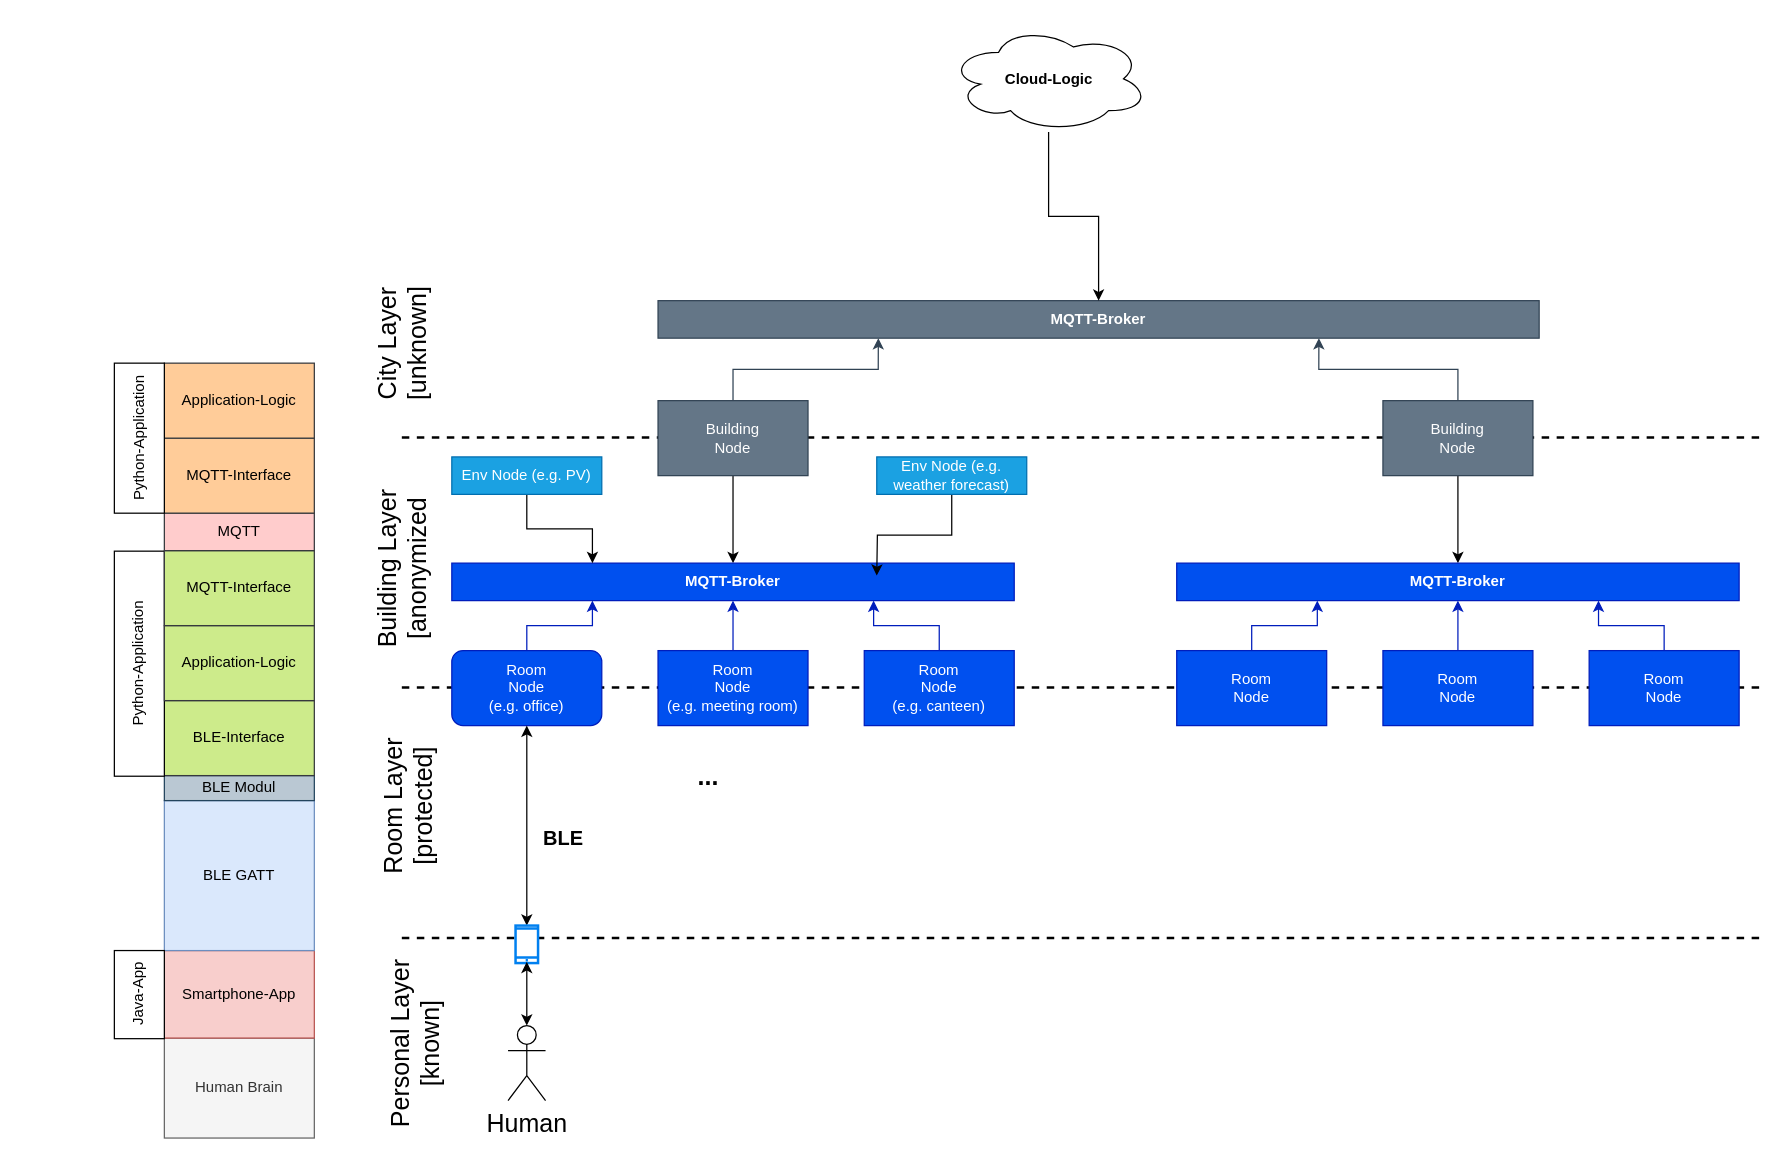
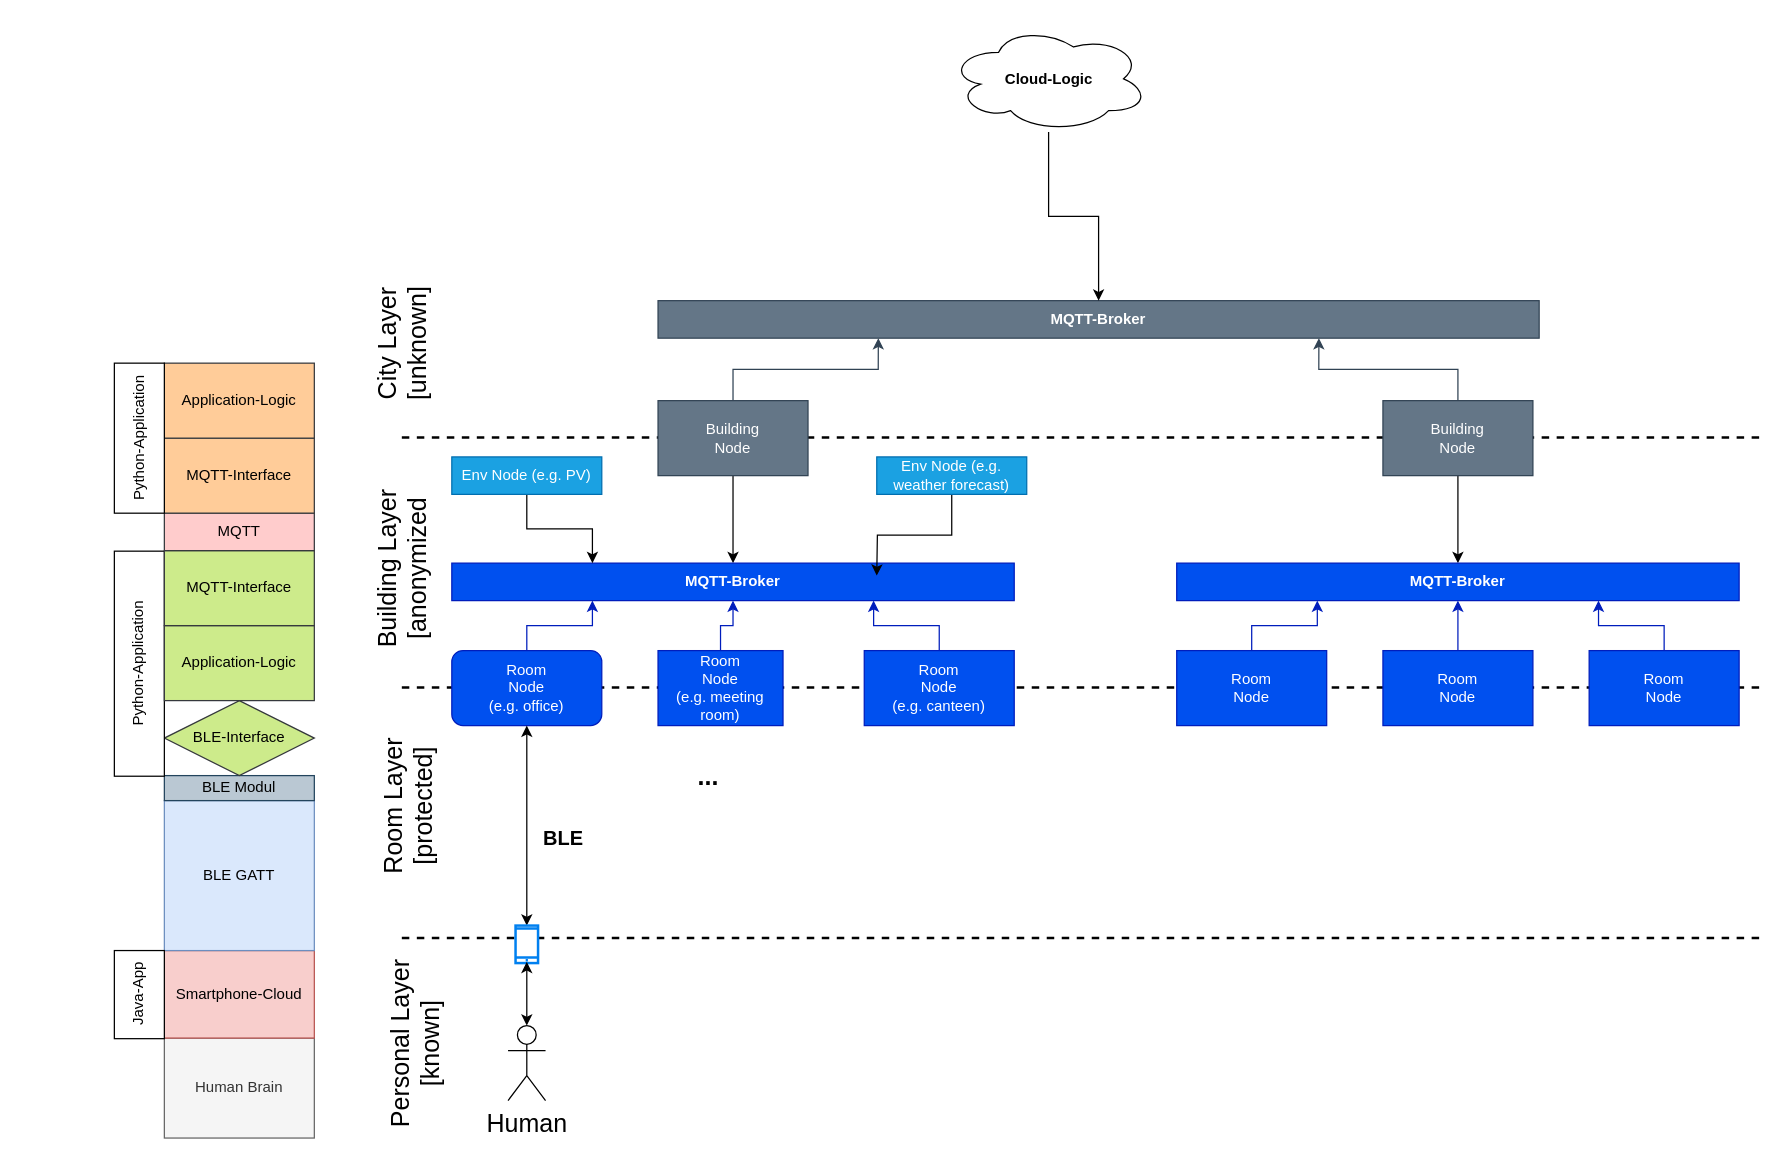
node "Room Node (e.g. meeting room)": size 150x75 -> 125x75
node "BLE-Interface": shape rectangle -> diamond
node "Smartphone-App": label "Smartphone-App" -> "Smartphone-Cloud"
